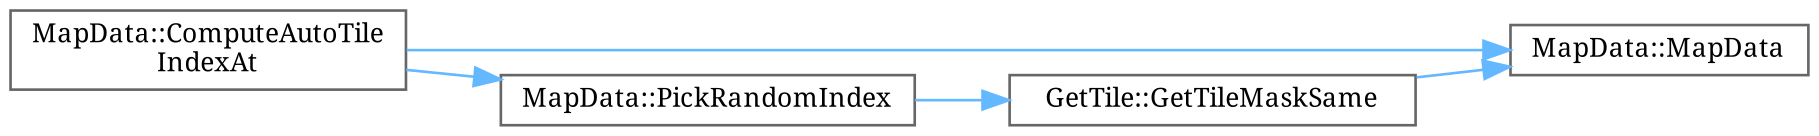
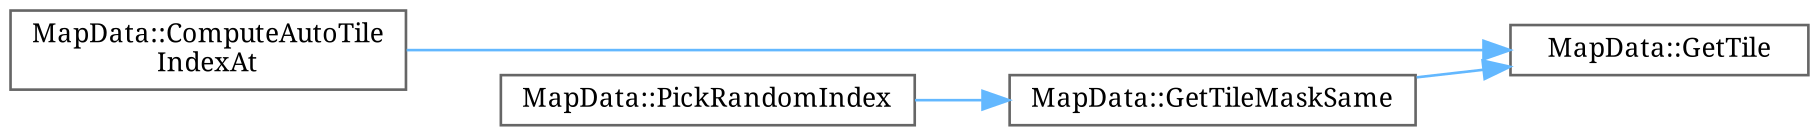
node "MapData::MapData": label "MapData::MapData" -> "MapData::GetTile"
edge "MapData::ComputeAutoTile IndexAt" -> "MapData::PickRandomIndex": removed
node "GetTile::GetTileMaskSame": label "GetTile::GetTileMaskSame" -> "MapData::GetTileMaskSame"
